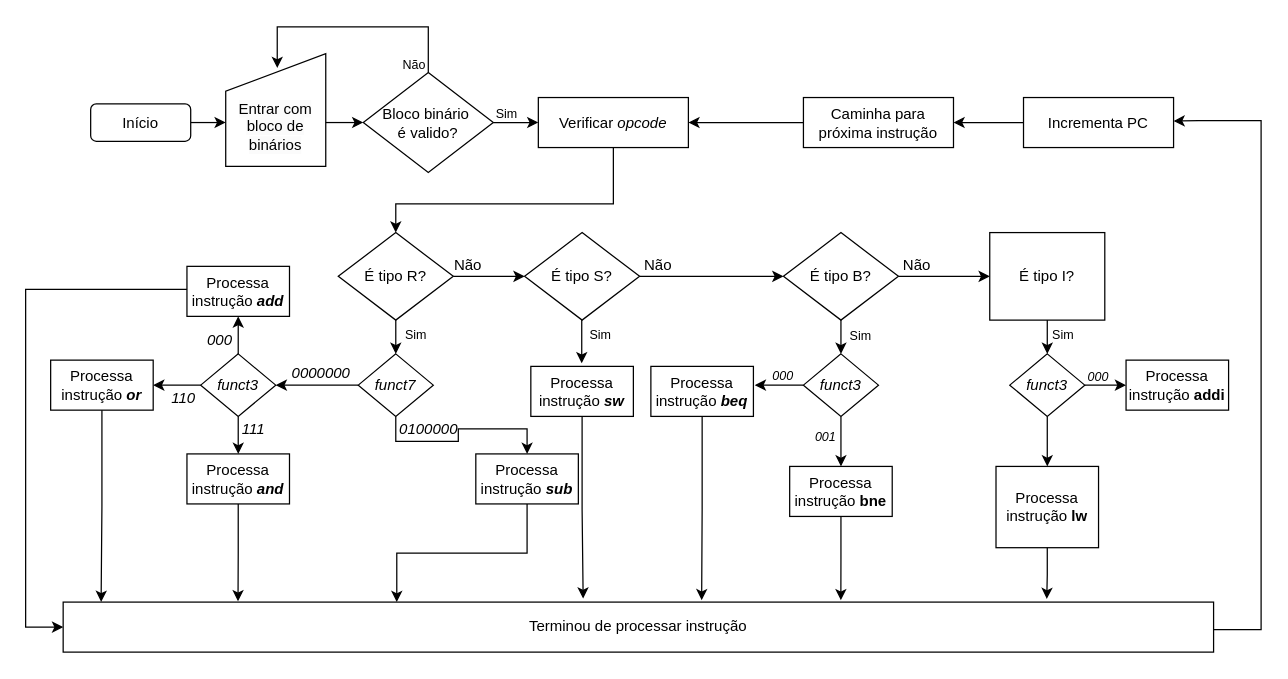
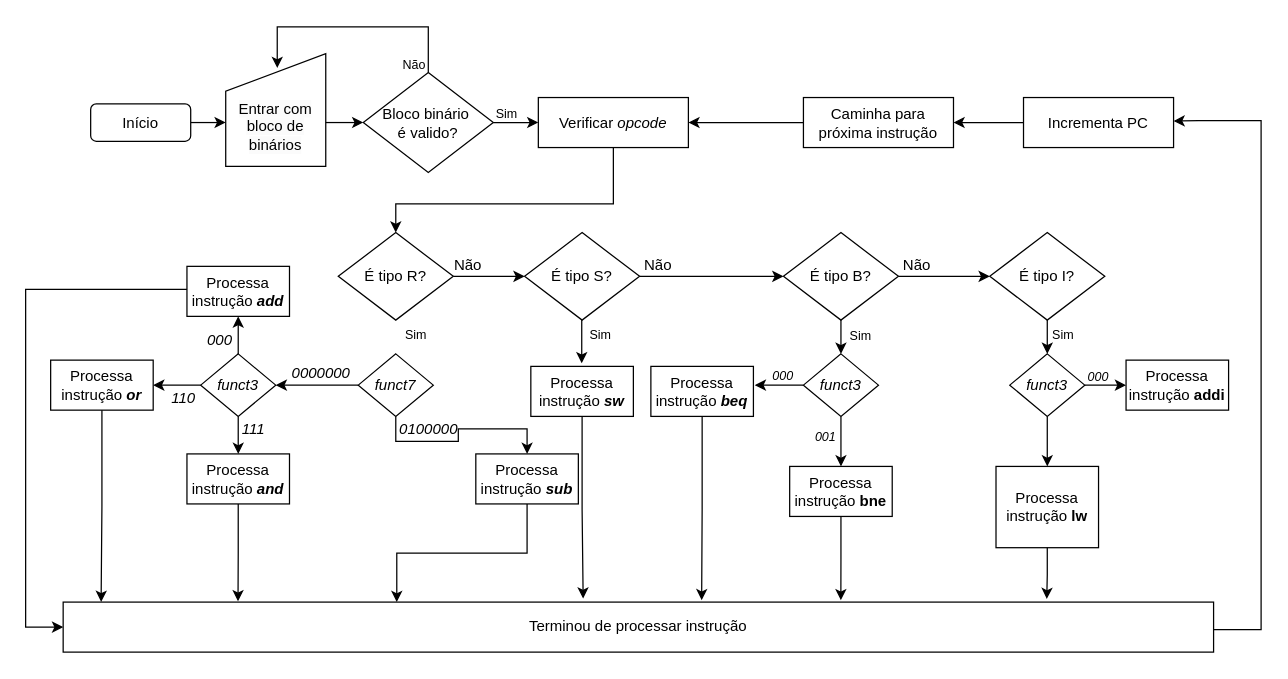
node "É tipo I?": shape rectangle -> diamond
edge "É tipo R?" -> "funct7": removed
